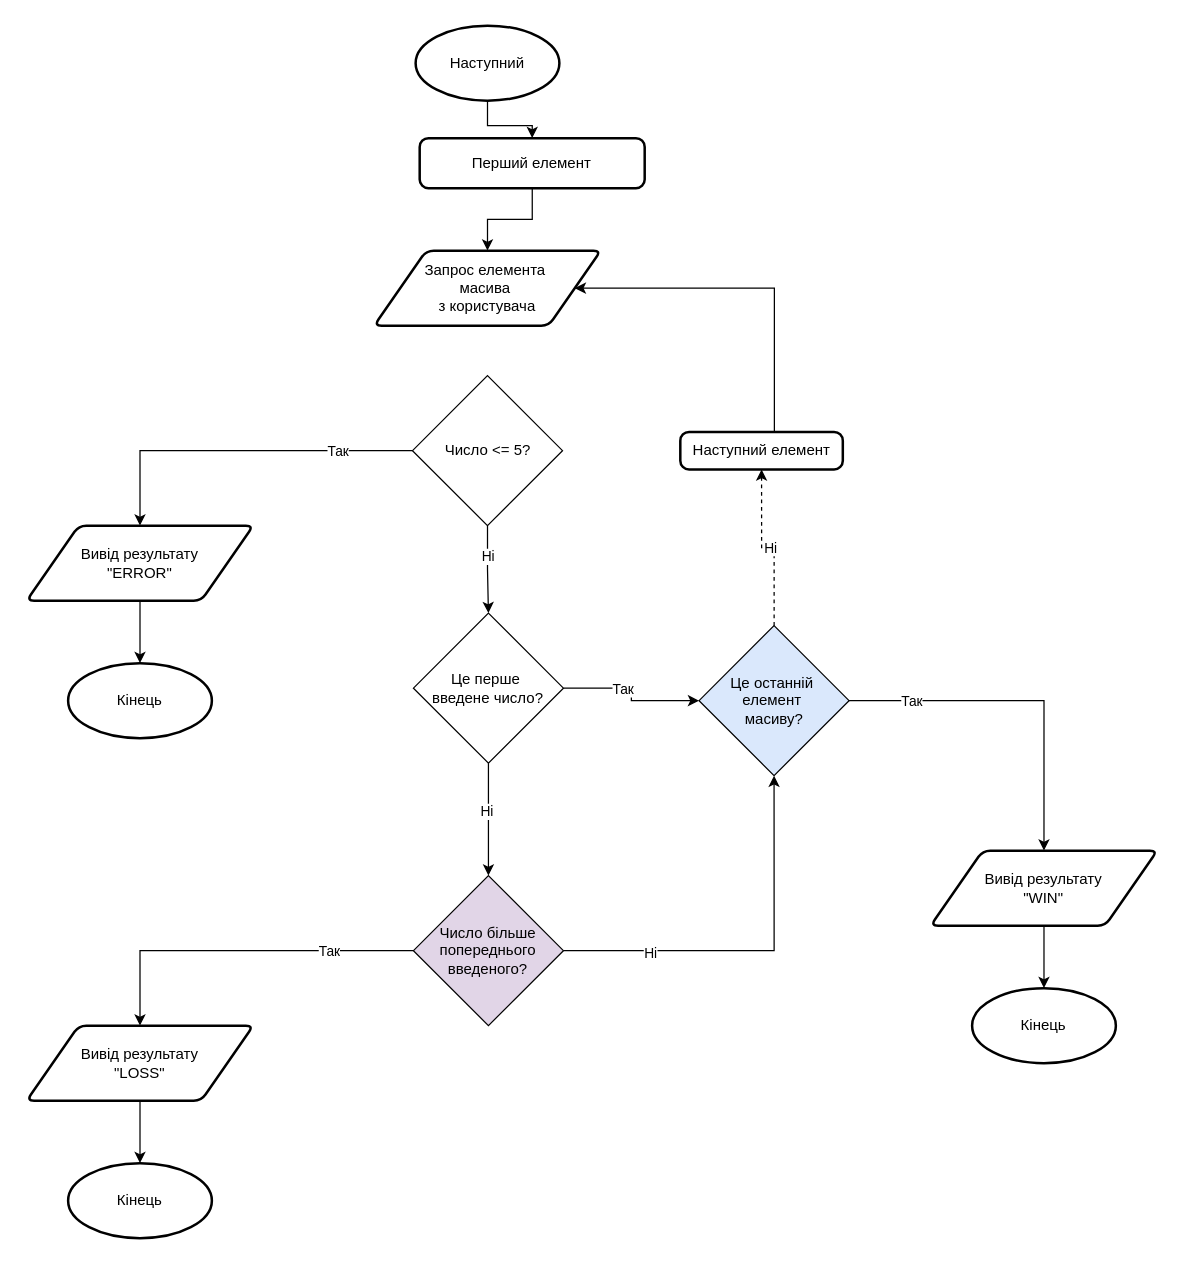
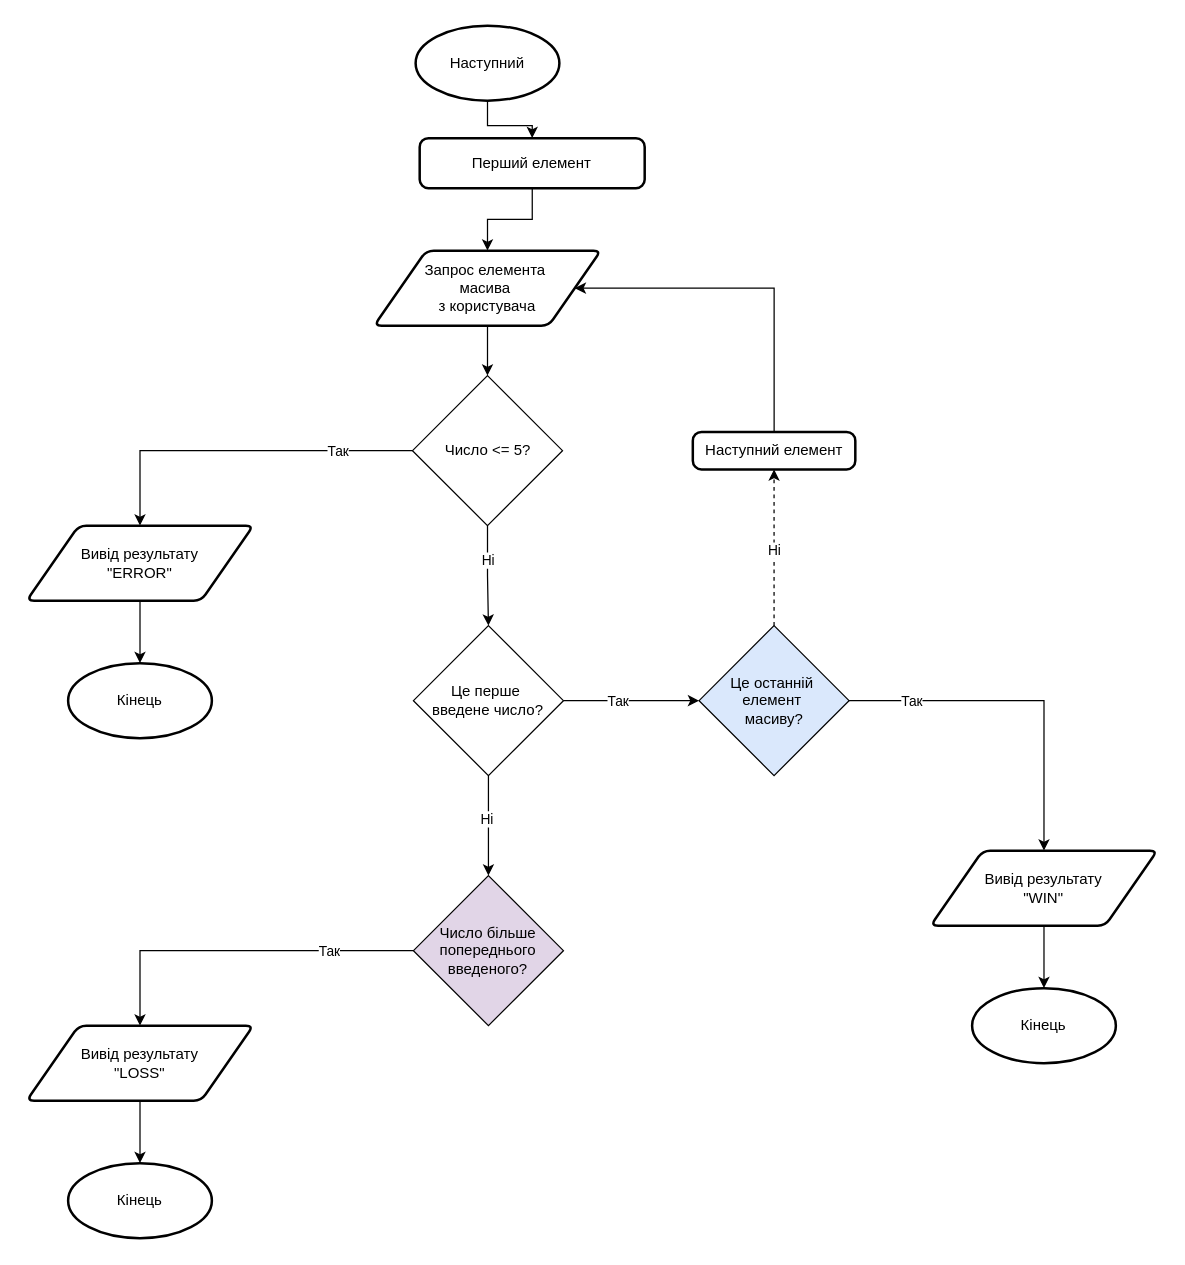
edge "Запрос елемента масива з користувача" -> "Число <= 5?": added
node "Наступний елемент": moved (762, 451) -> (774, 451)
node "Це перше введене число?": moved (488, 688) -> (488, 701)
edge "Число більше попереднього введеного?" -> "Це останній елемент масиву?": removed, label "Ні"
